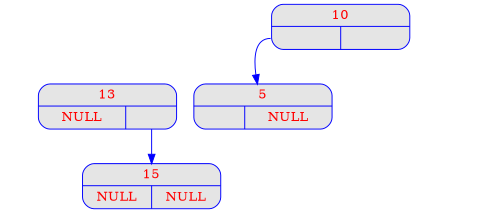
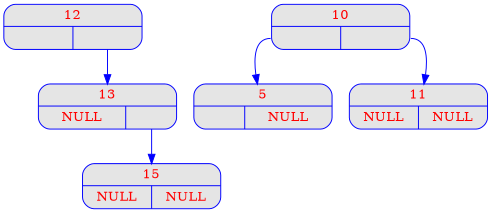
node "12": added
node "11": added
